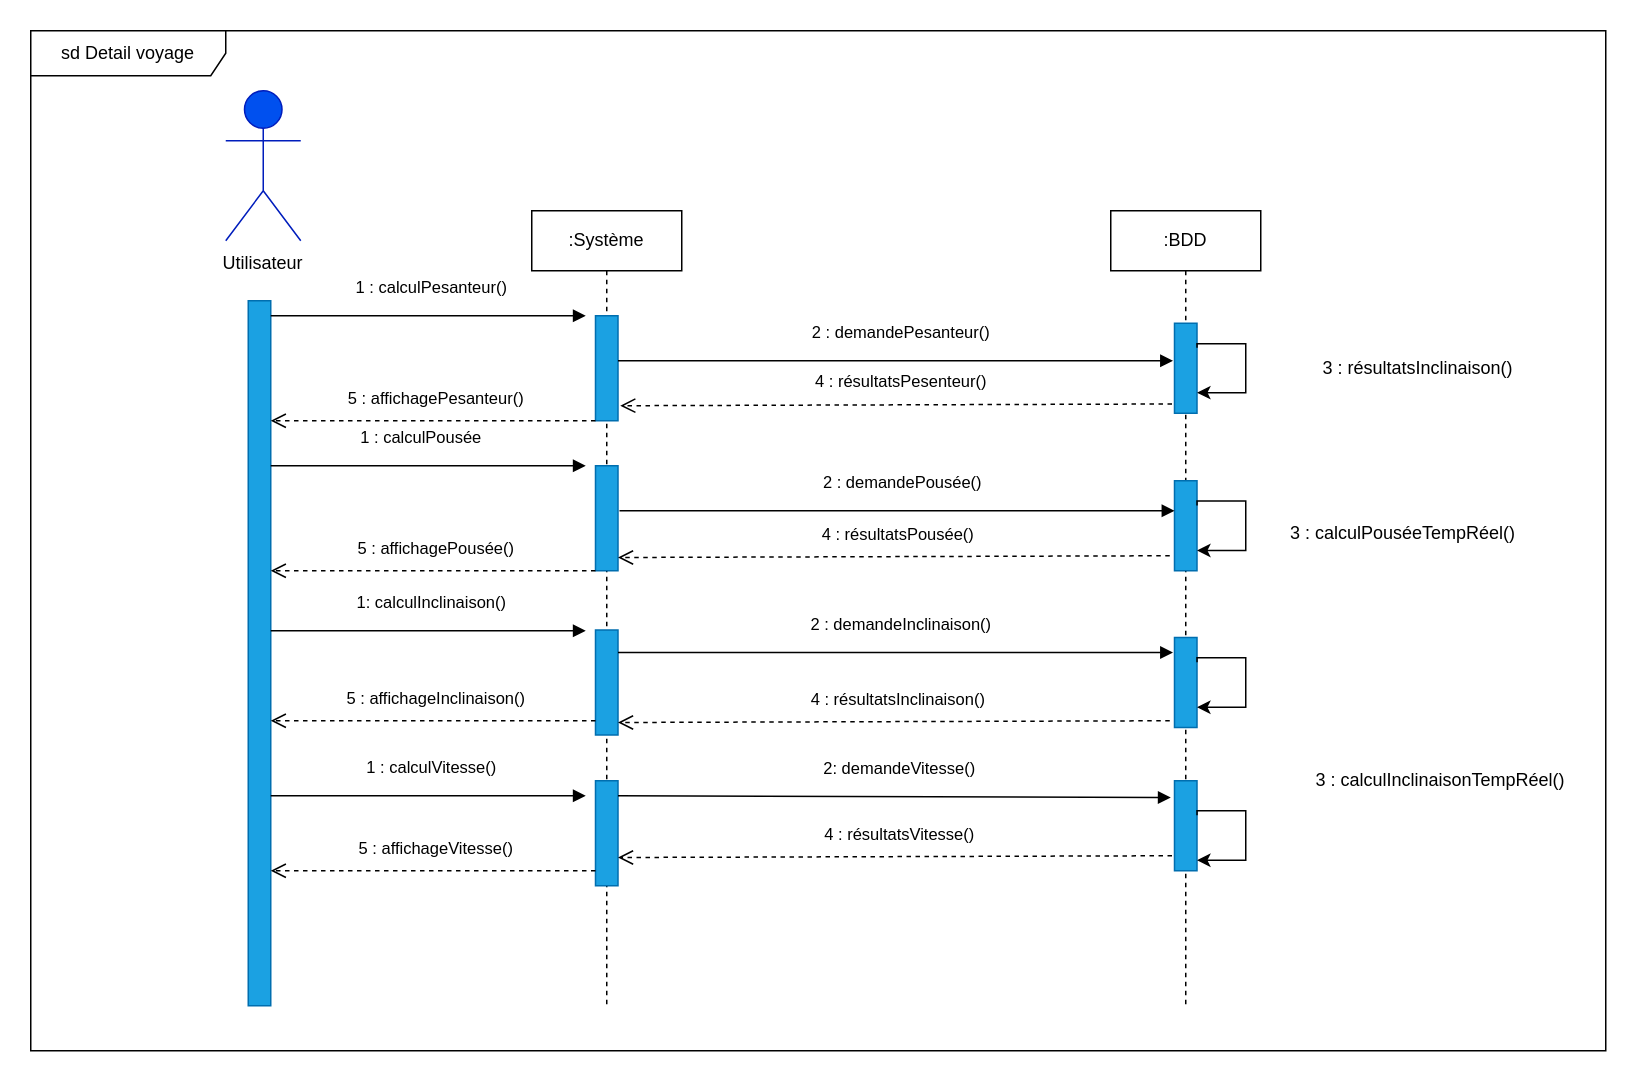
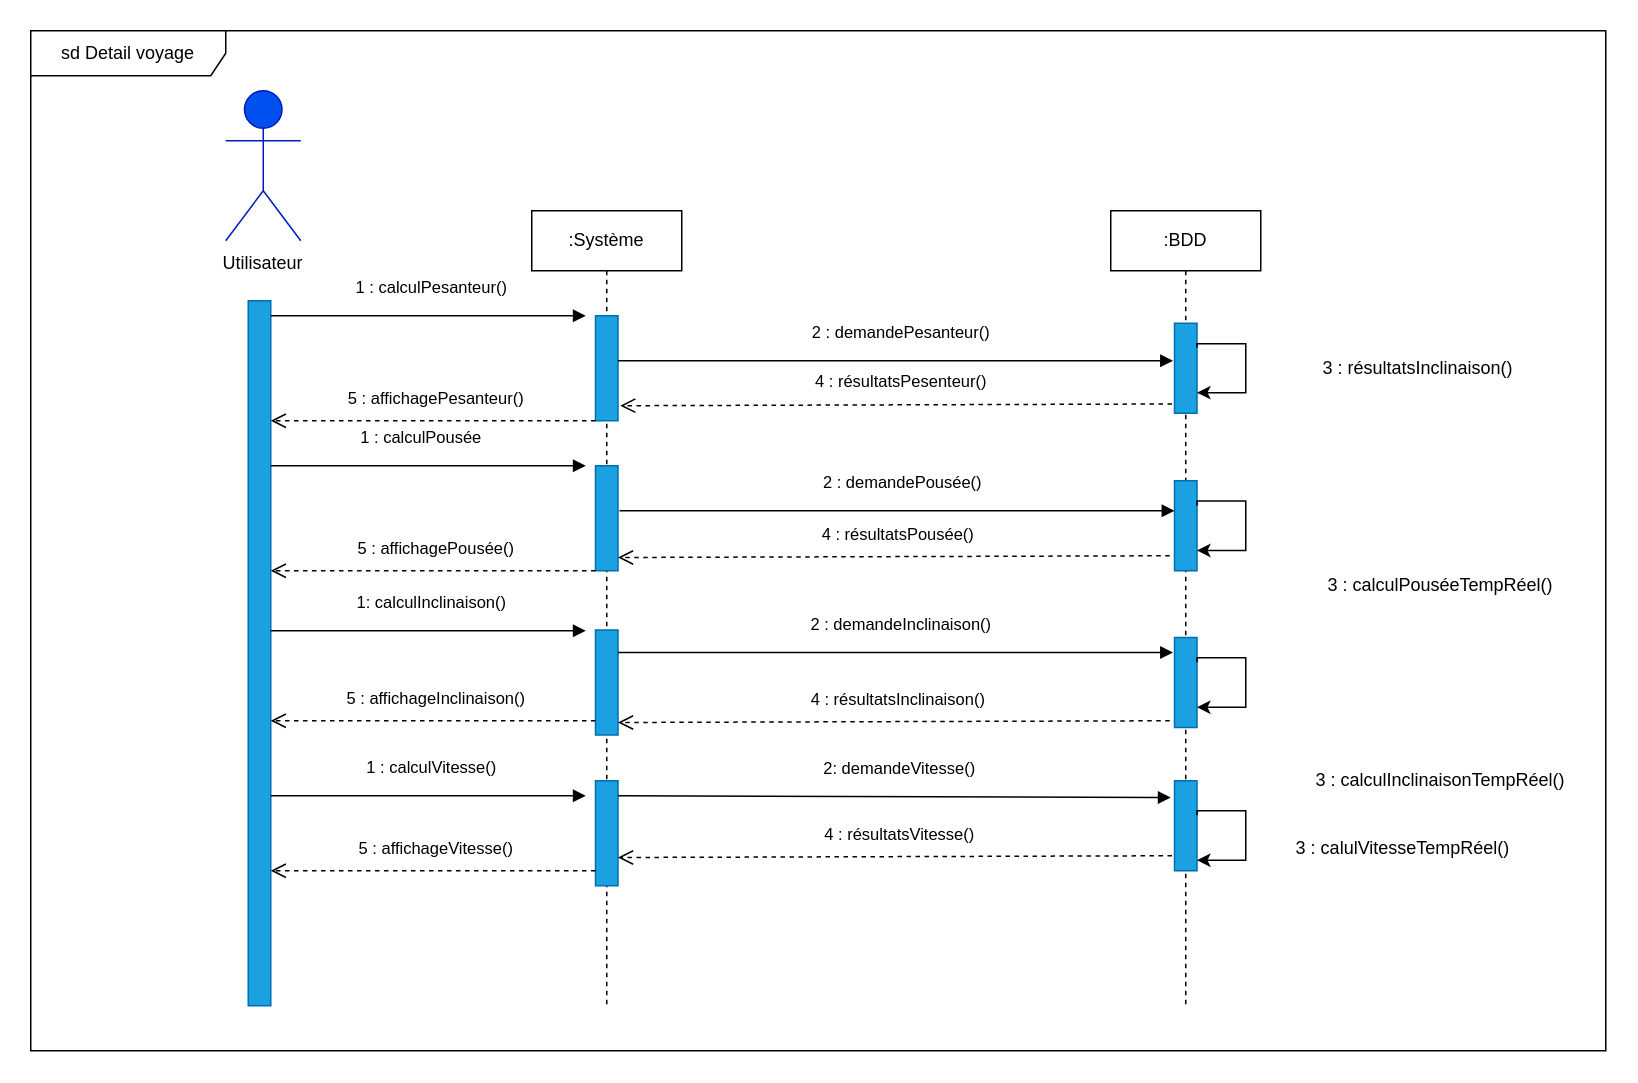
node "3 : calculPouséeTempRéel()": moved (1403, 533) -> (1441, 586)
node "3 : calulVitesseTempRéel()": added
